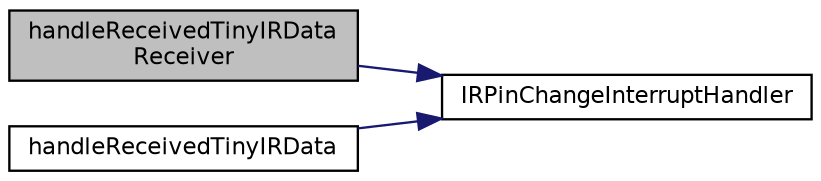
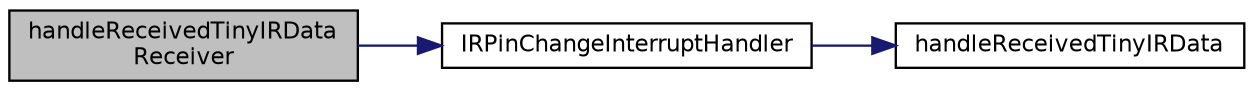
edge "handleReceivedTinyIRData" -> "IRPinChangeInterruptHandler": reversed
